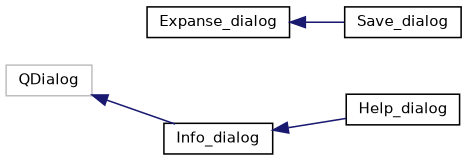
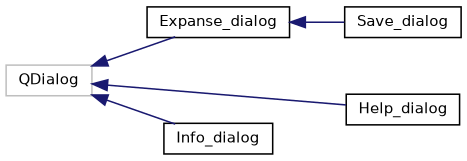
edge "Expanse_dialog" -> "QDialog": added
edge "Help_dialog" -> "Info_dialog": now "Help_dialog" -> "QDialog"
